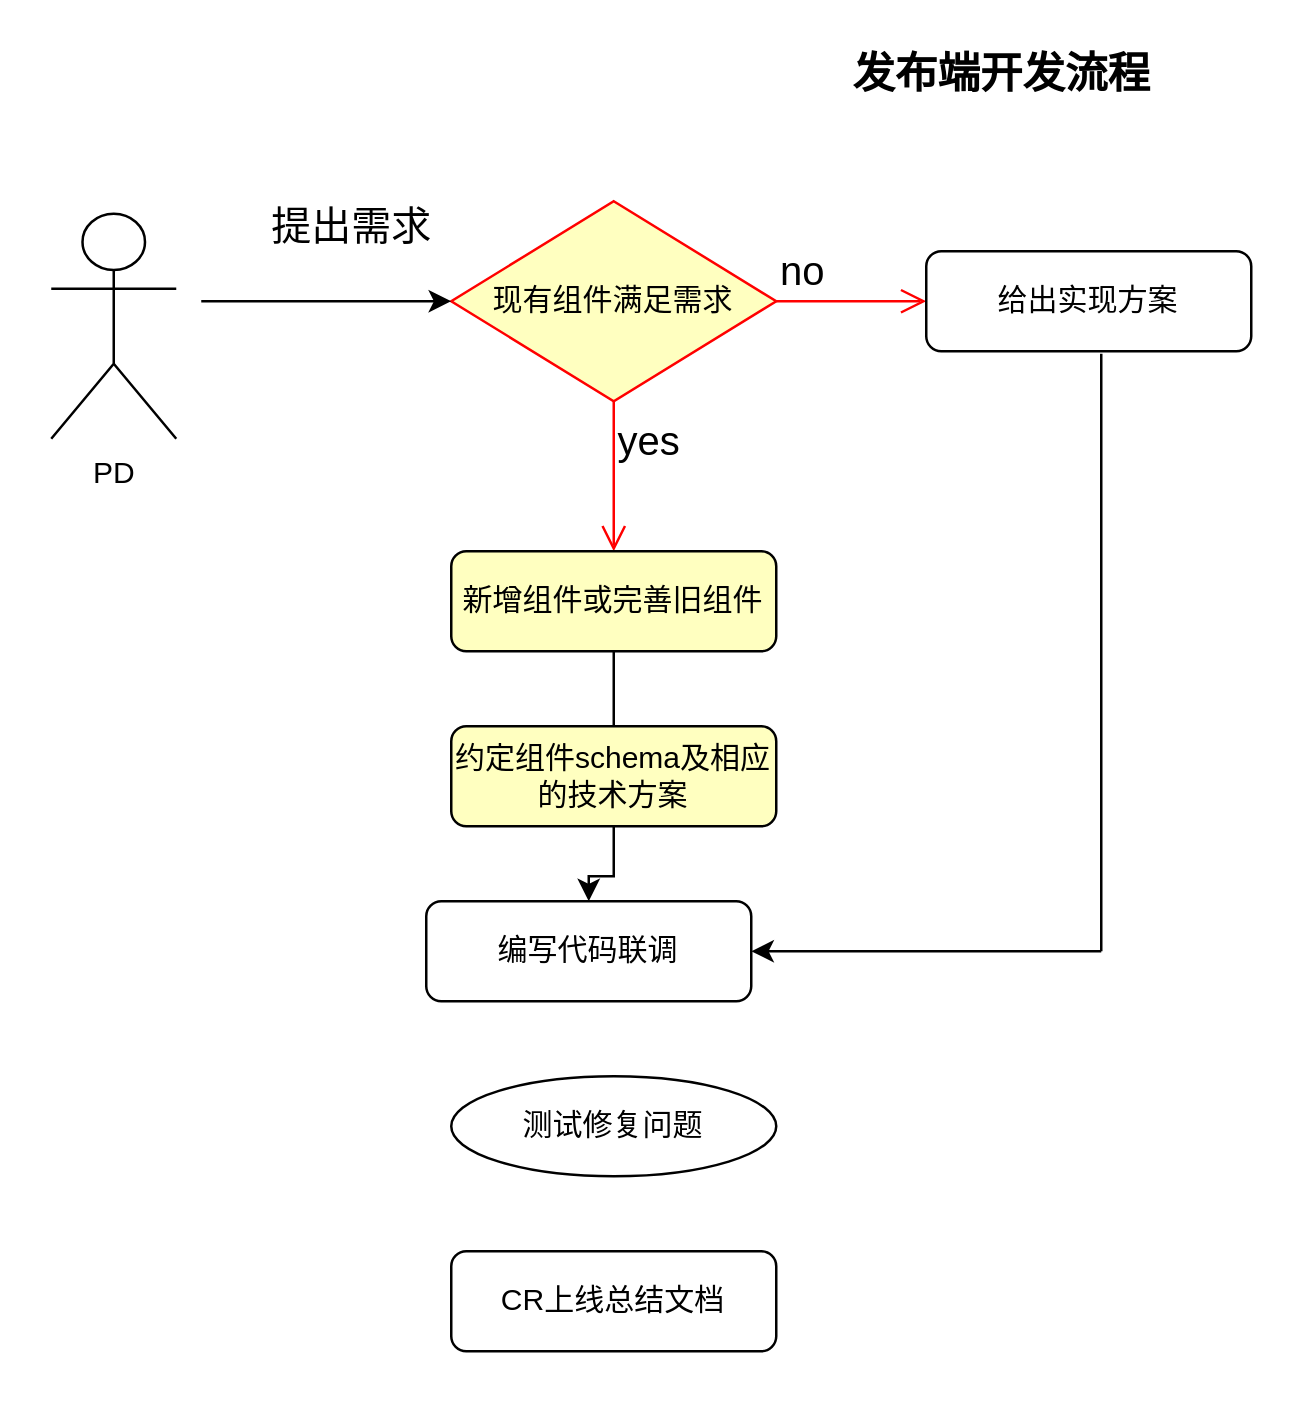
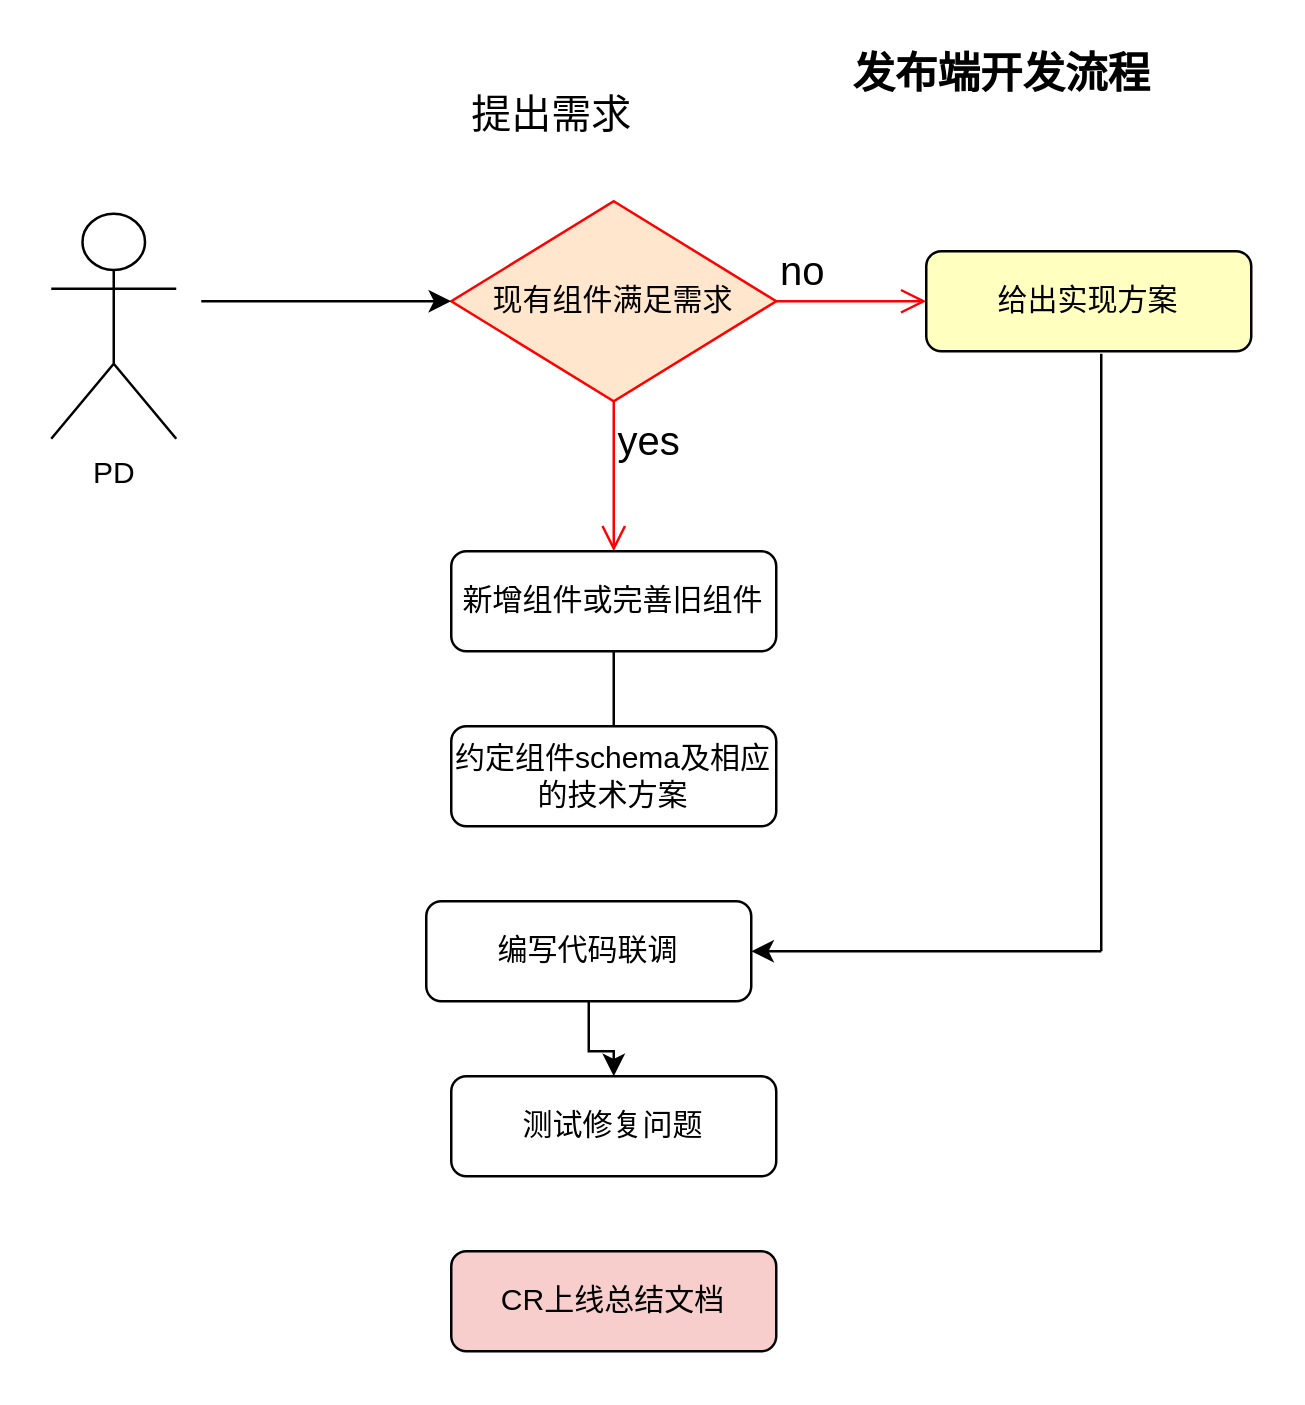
node "提出需求": moved (351, 226) -> (551, 114)
node "现有组件满足需求": fillcolor #ffffc0 -> #ffe6cc
node "给出实现方案": fillcolor #ffffff -> #ffffc0
node "新增组件或完善旧组件": fillcolor #ffffc0 -> #ffffff
node "约定组件schema及相应的技术方案": fillcolor #ffffc0 -> #ffffff
edge "约定组件schema及相应的技术方案" -> "编写代码联调": removed
edge "编写代码联调" -> "测试修复问题": added
node "测试修复问题": shape ellipse -> rounded rectangle
node "CR上线总结文档": fillcolor #ffffff -> #f8cecc
